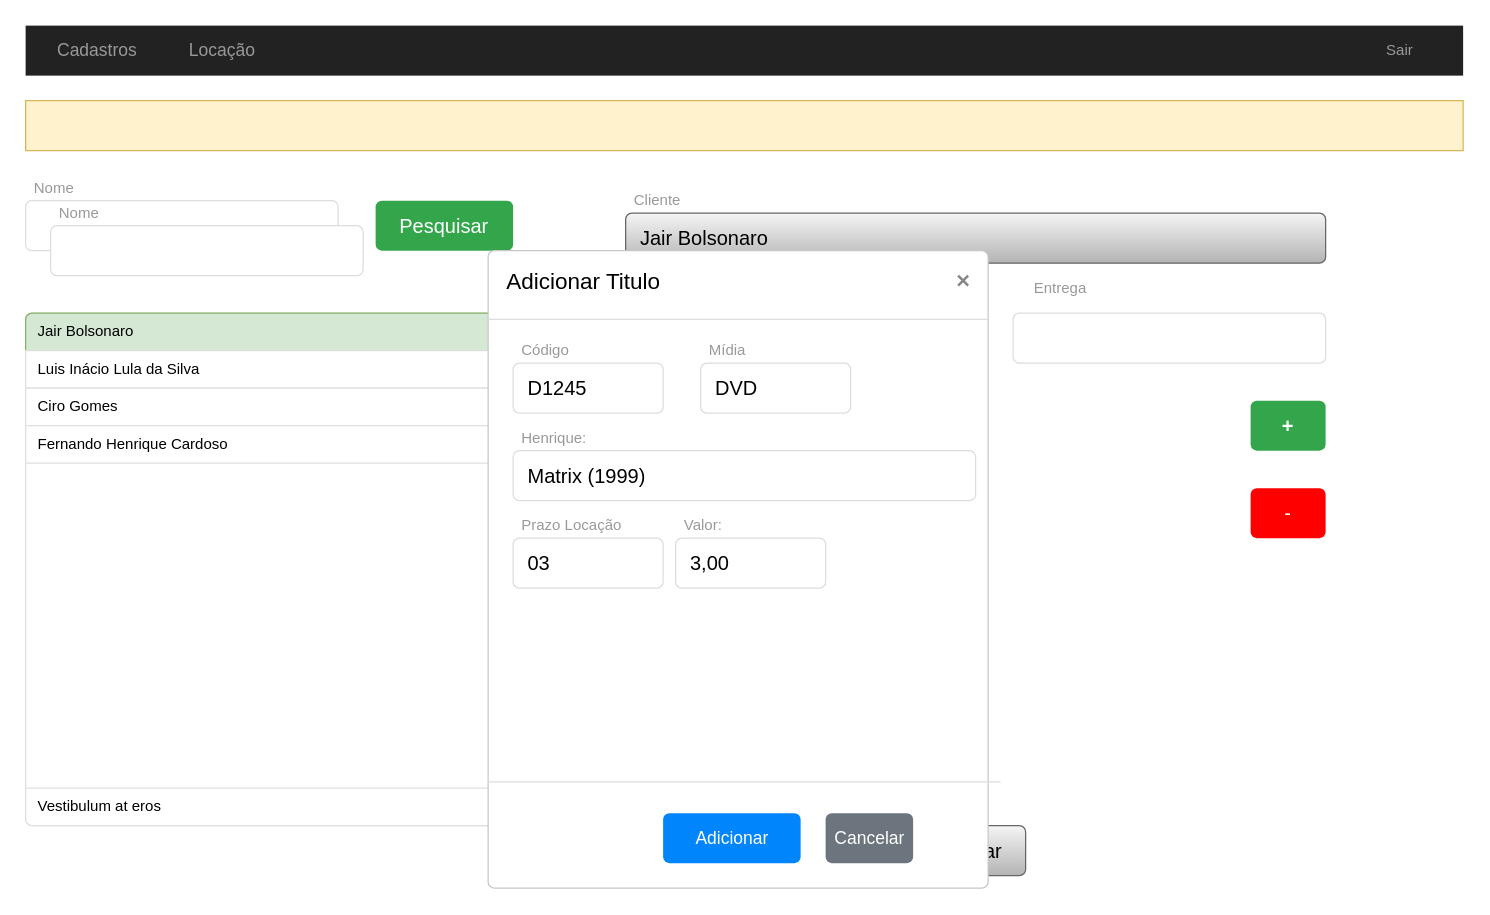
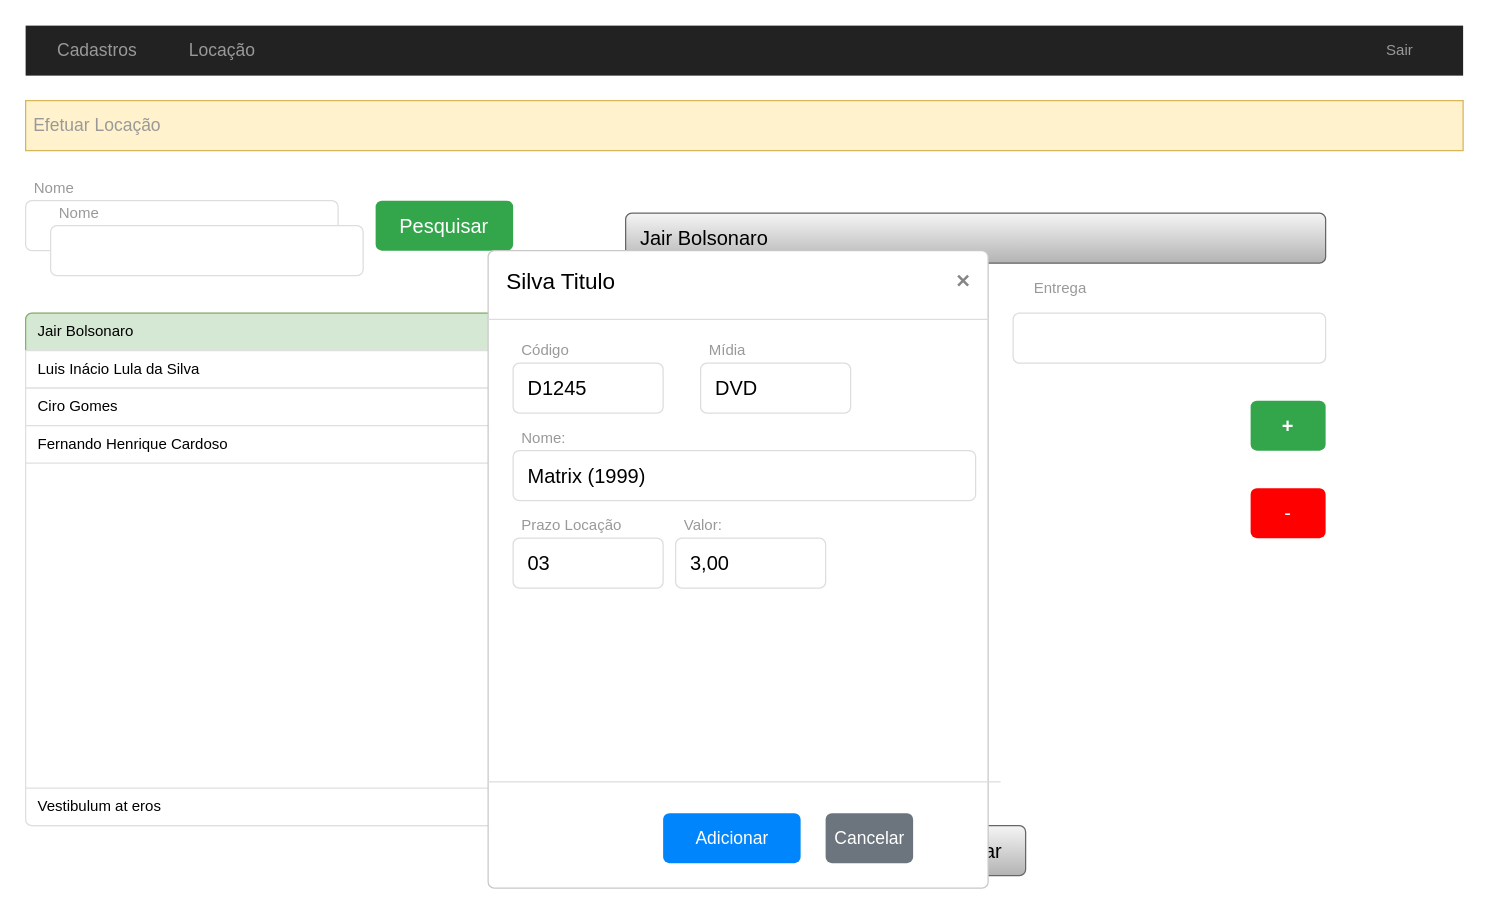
node "Efetuar Locação": added
node "Cliente": removed
node "Adicionar Titulo": label "Adicionar Titulo" -> "Silva Titulo"
node "Henrique:": label "Henrique:" -> "Nome:"
